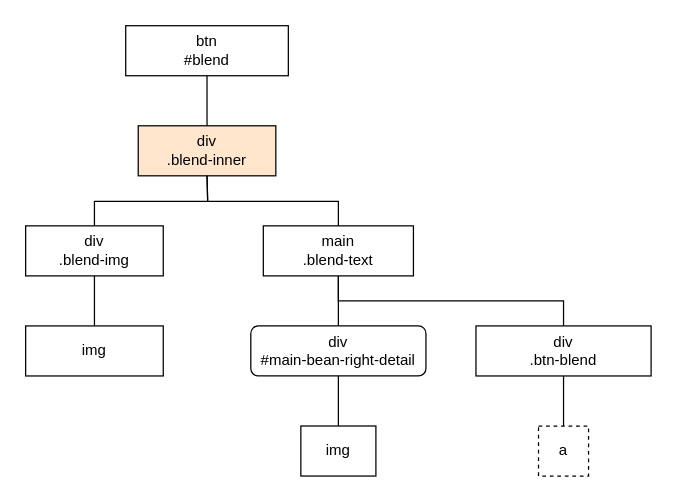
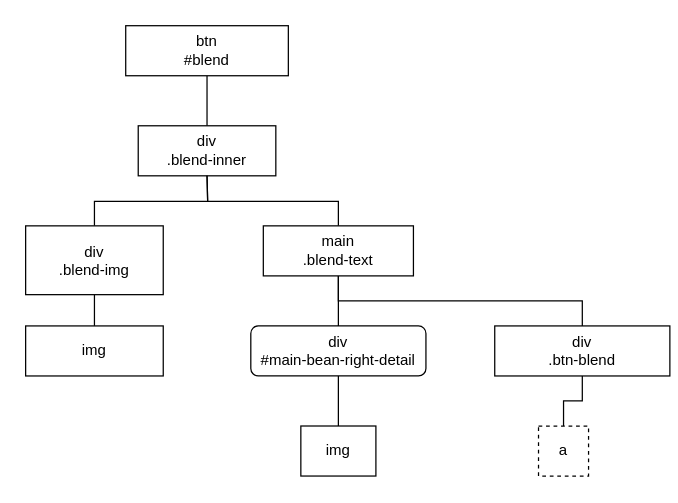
node "div .blend-inner": fillcolor #ffe6cc -> #ffffff
node "div .blend-img": size 138x50 -> 138x69
node "div .btn-blend": moved (563, 351) -> (582, 351)
